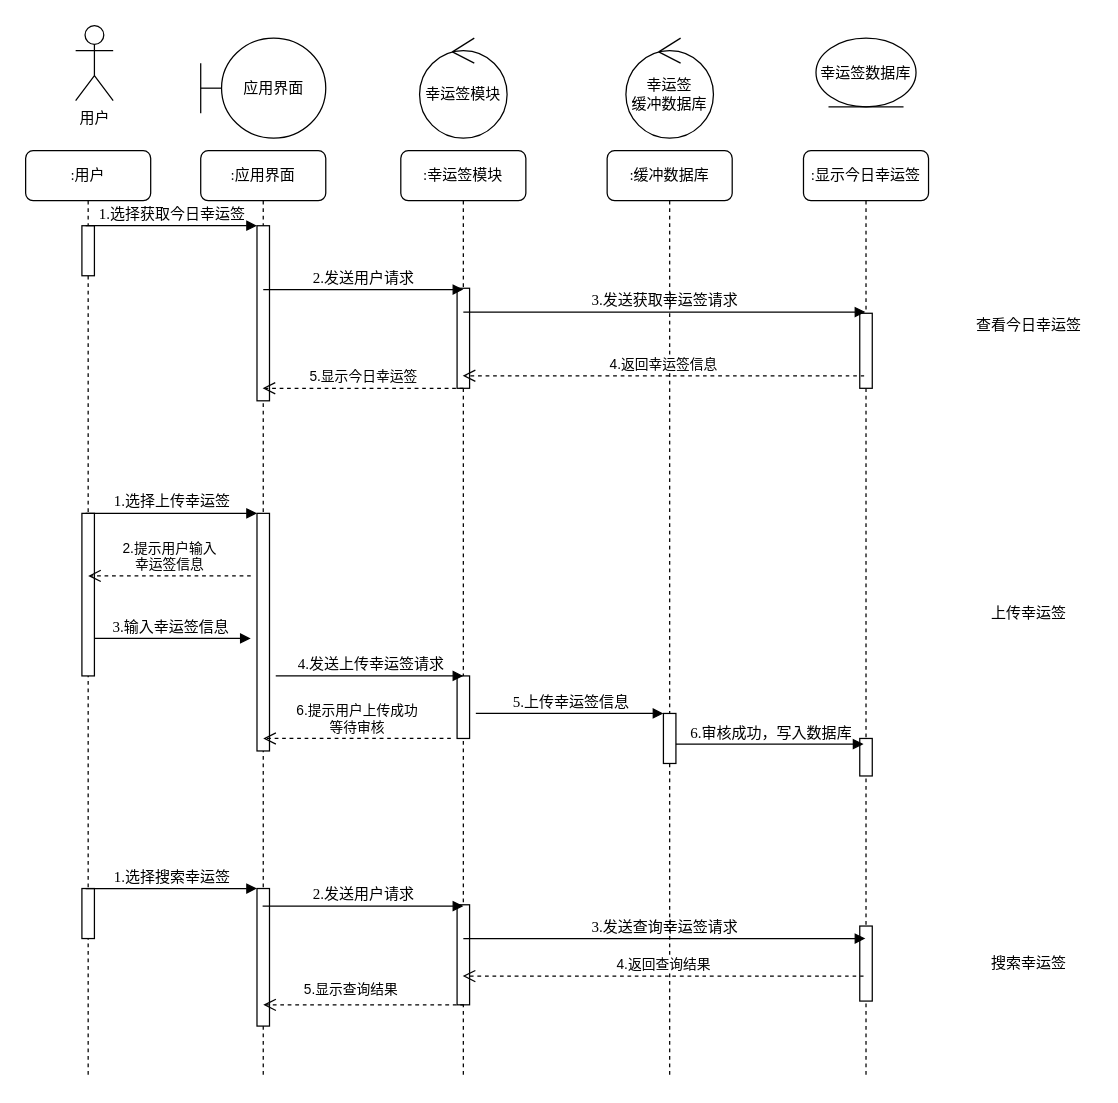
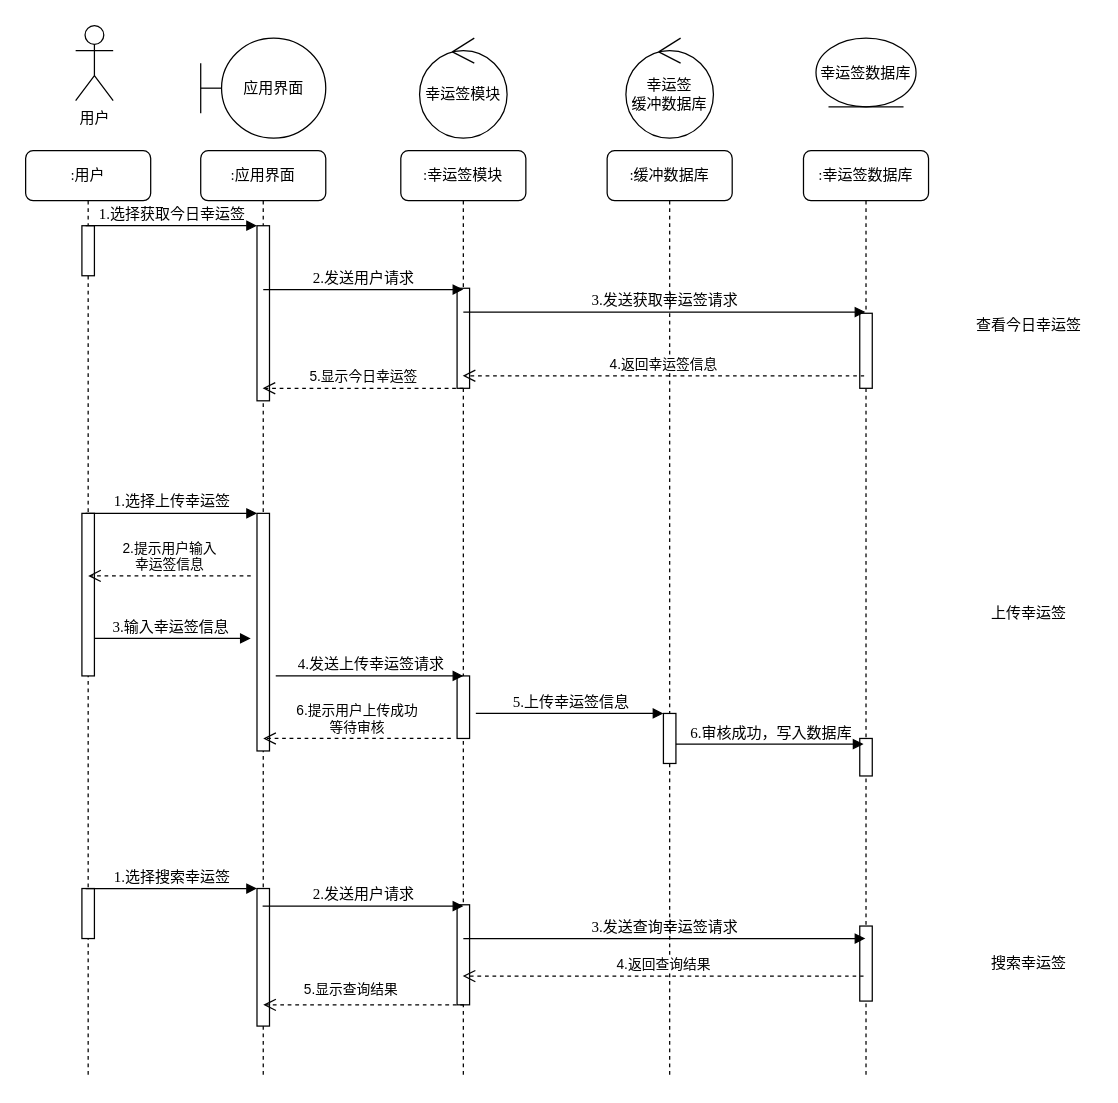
node ":显示今日幸运签": label ":显示今日幸运签" -> ":幸运签数据库"
